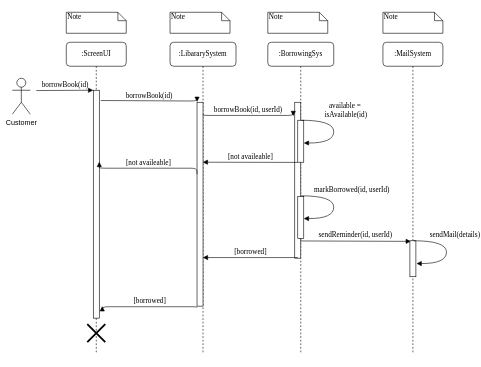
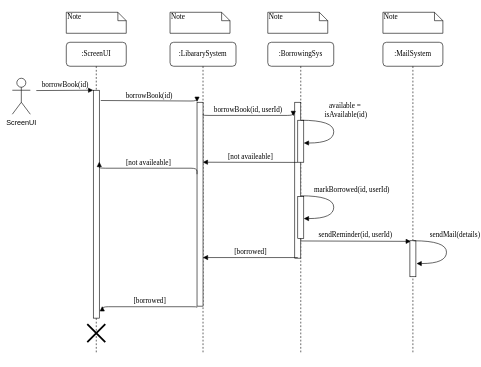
node "Customer": label "Customer" -> "ScreenUI"
